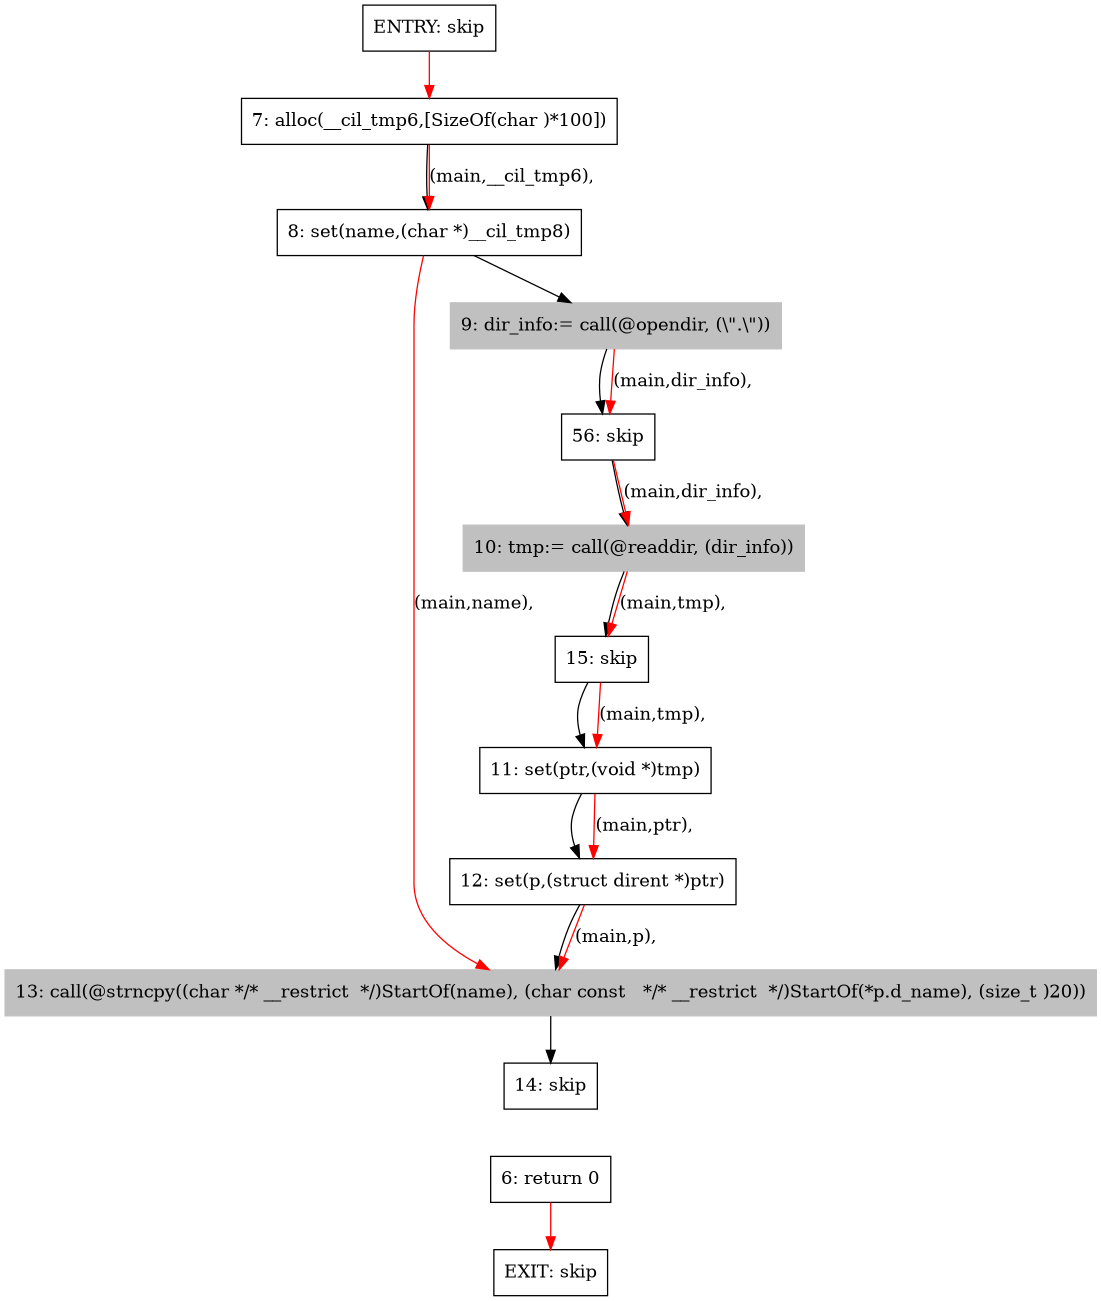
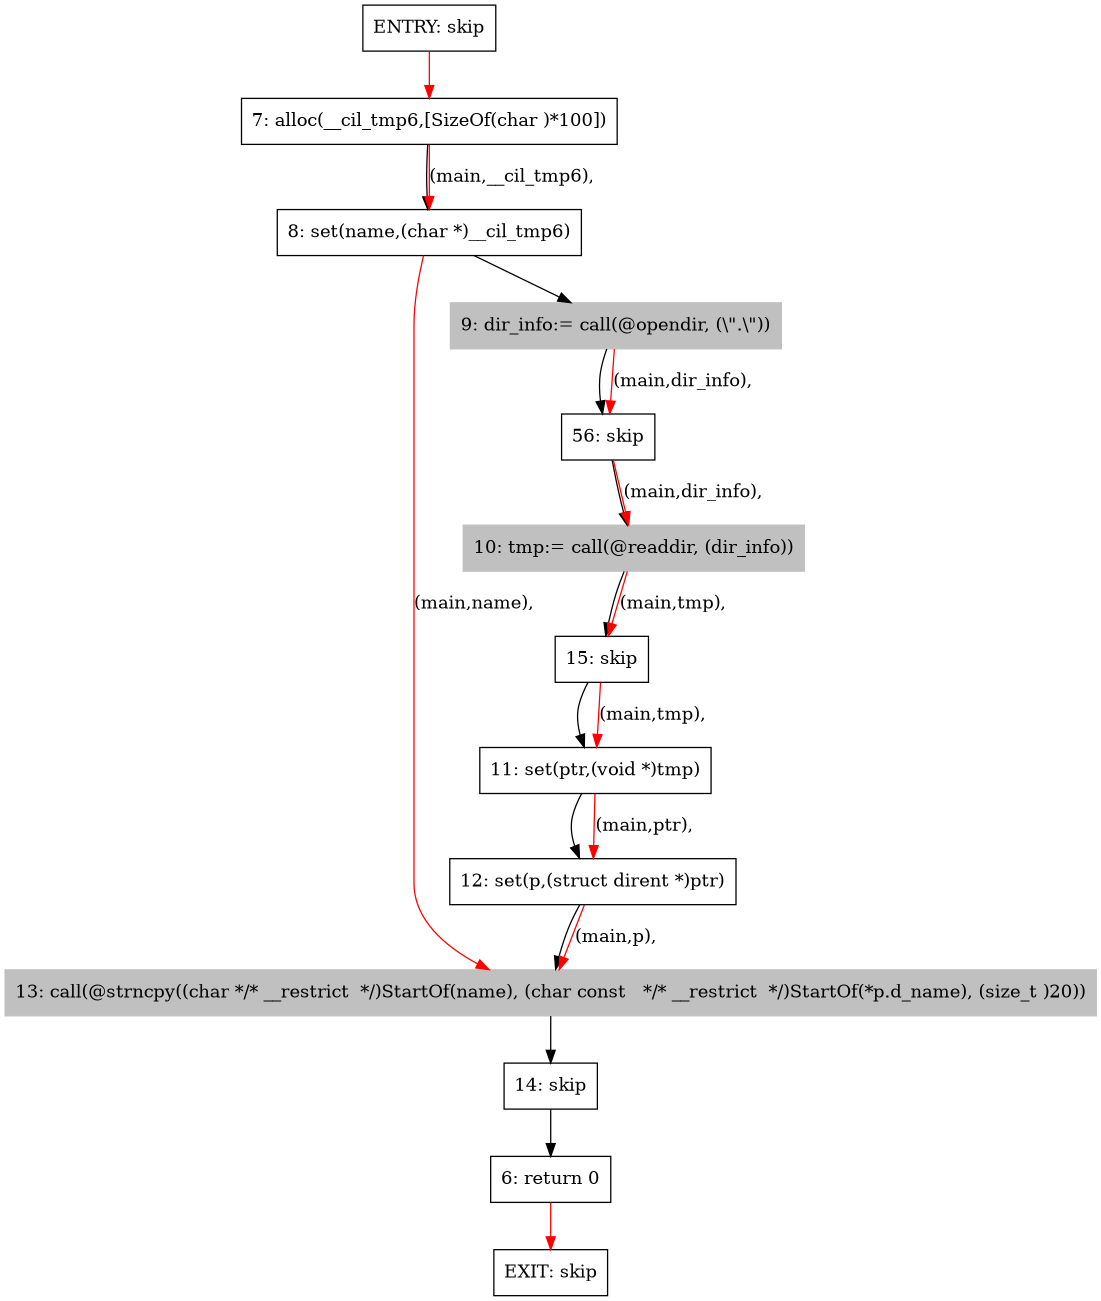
node "8: set(name,(char *)__cil_tmp8)": label "8: set(name,(char *)__cil_tmp8)" -> "8: set(name,(char *)__cil_tmp6)"
edge "14: skip" -> "6: return 0": added
